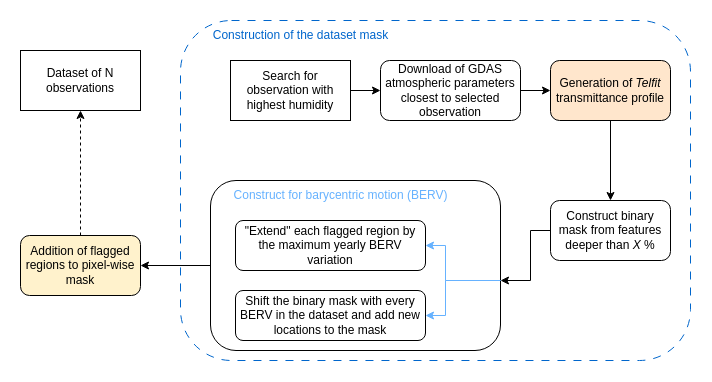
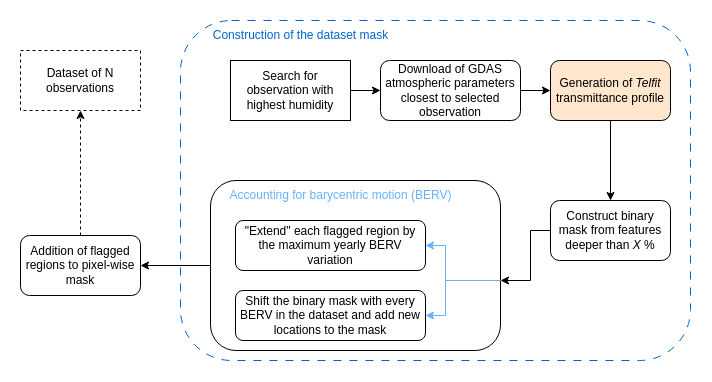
node "Dataset of N observations": style solid -> dashed
node "Construct for barycentric motion (BERV)": label "Construct for barycentric motion (BERV)" -> "Accounting for barycentric motion (BERV)"
node "Addition of flagged regions to pixel-wise mask": fillcolor #fff2cc -> #ffffff
